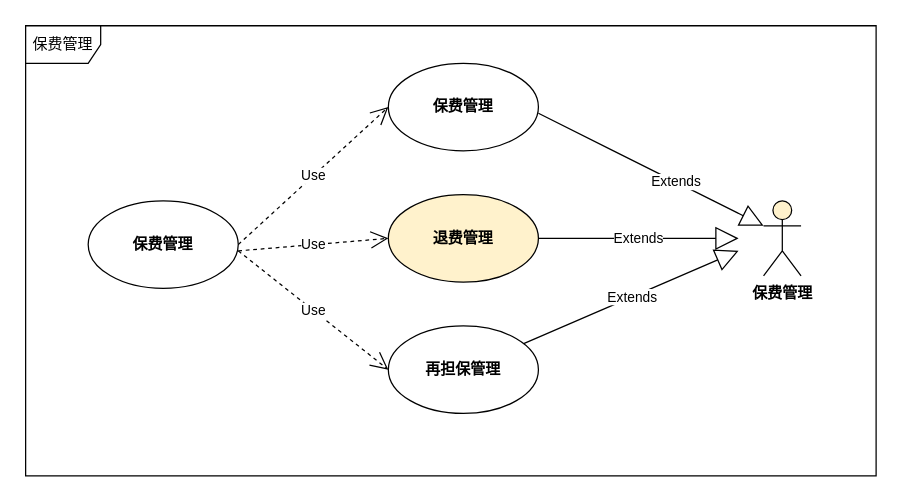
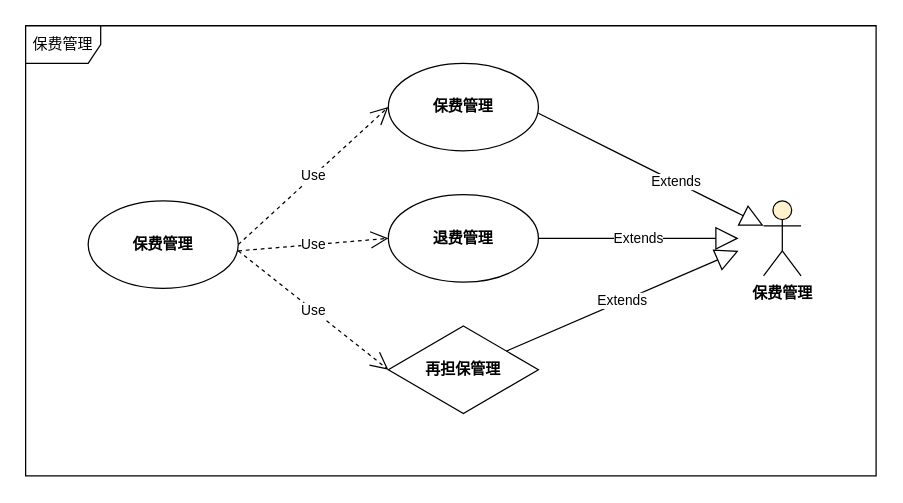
node "退费管理": fillcolor #fff2cc -> #ffffff
node "再担保管理": shape ellipse -> diamond
